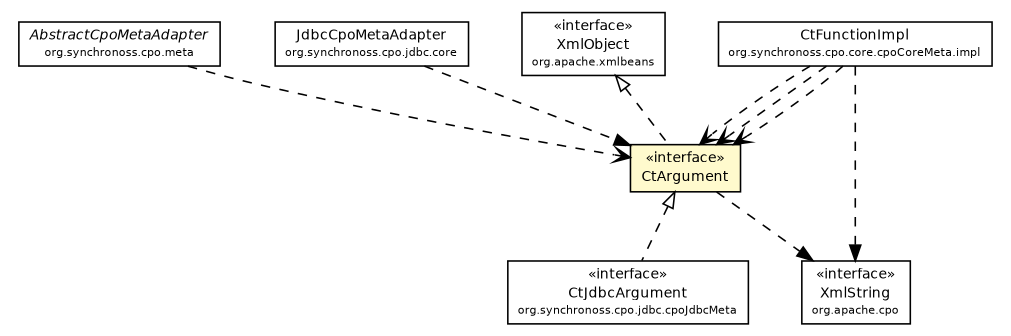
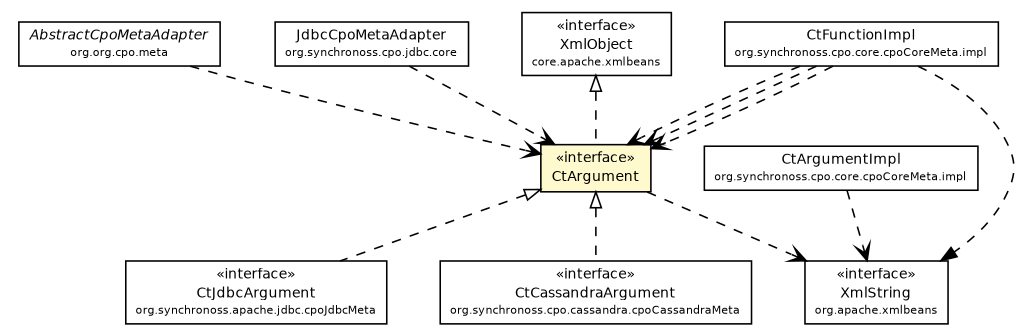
node "AbstractCpoMetaAdapter": text "org.synchronoss.cpo.meta" -> "org.org.cpo.meta"
node "XmlObject": text "org.apache.xmlbeans" -> "core.apache.xmlbeans"
edge "JdbcCpoMetaAdapter" -> "CtArgument": arrowhead normal -> open
node "CtArgumentImpl": added
edge "CtArgument" -> "XmlString": arrowhead normal -> open
node "CtCassandraArgument": added
node "CtJdbcArgument": text "org.synchronoss.cpo.jdbc.cpoJdbcMeta" -> "org.synchronoss.apache.jdbc.cpoJdbcMeta"
node "XmlString": text "org.apache.cpo" -> "org.apache.xmlbeans"
